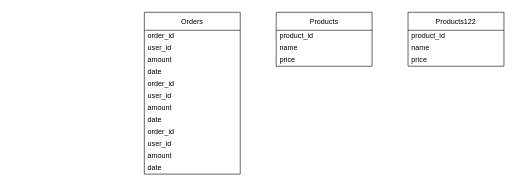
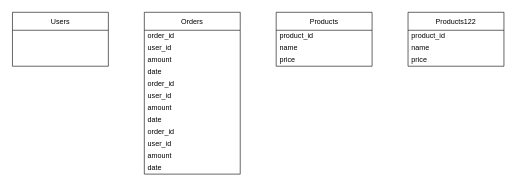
node "Users": added
